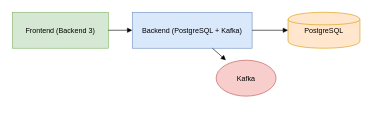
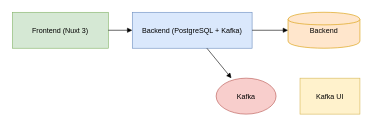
node "Frontend (Backend 3)": label "Frontend (Backend 3)" -> "Frontend (Nuxt 3)"
node "PostgreSQL": label "PostgreSQL" -> "Backend"
node "Kafka": moved (246, 78) -> (246, 96)
node "Kafka UI": added
